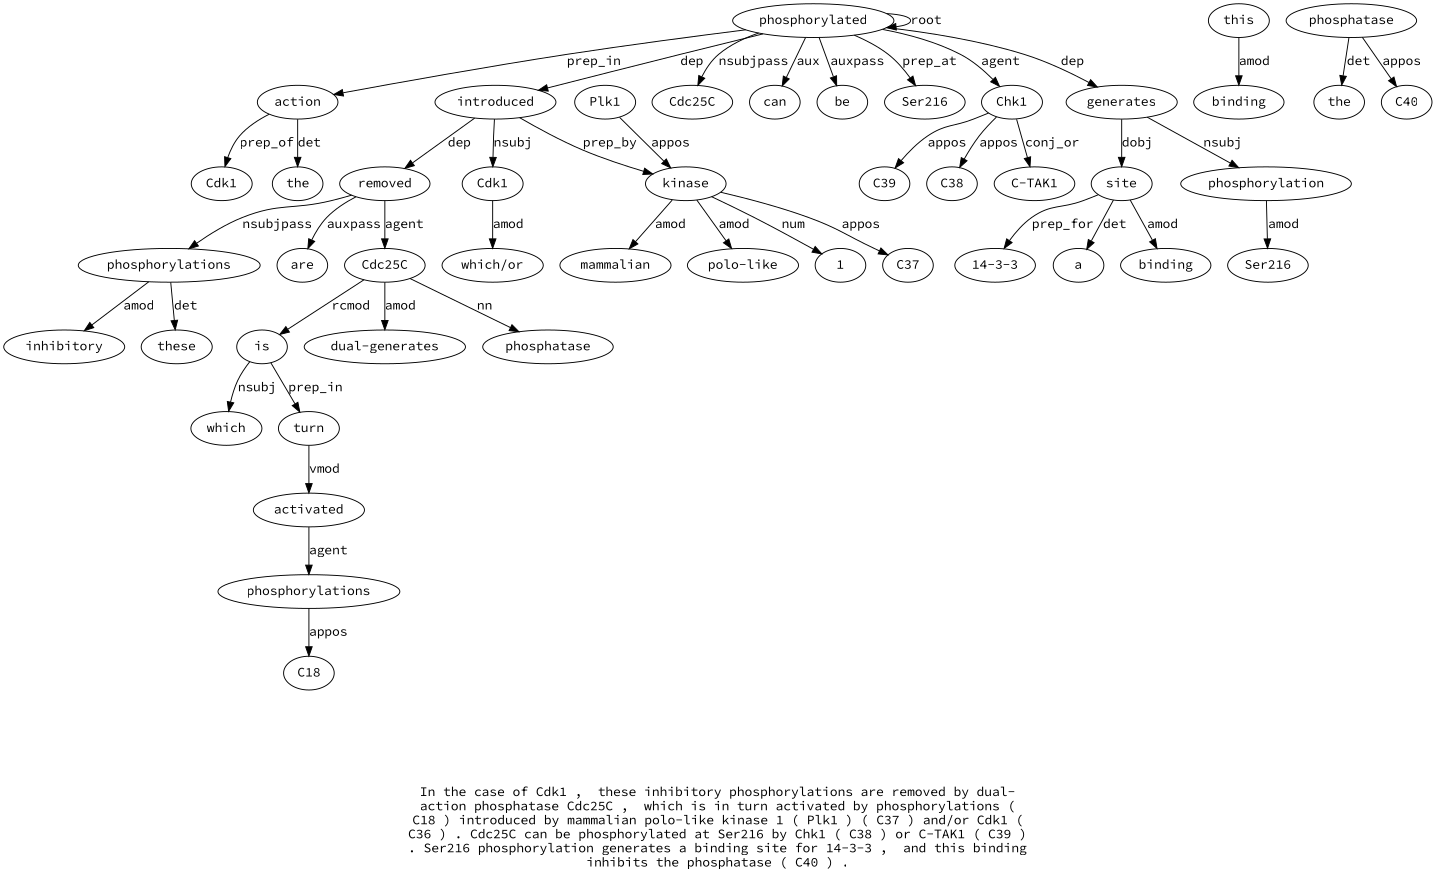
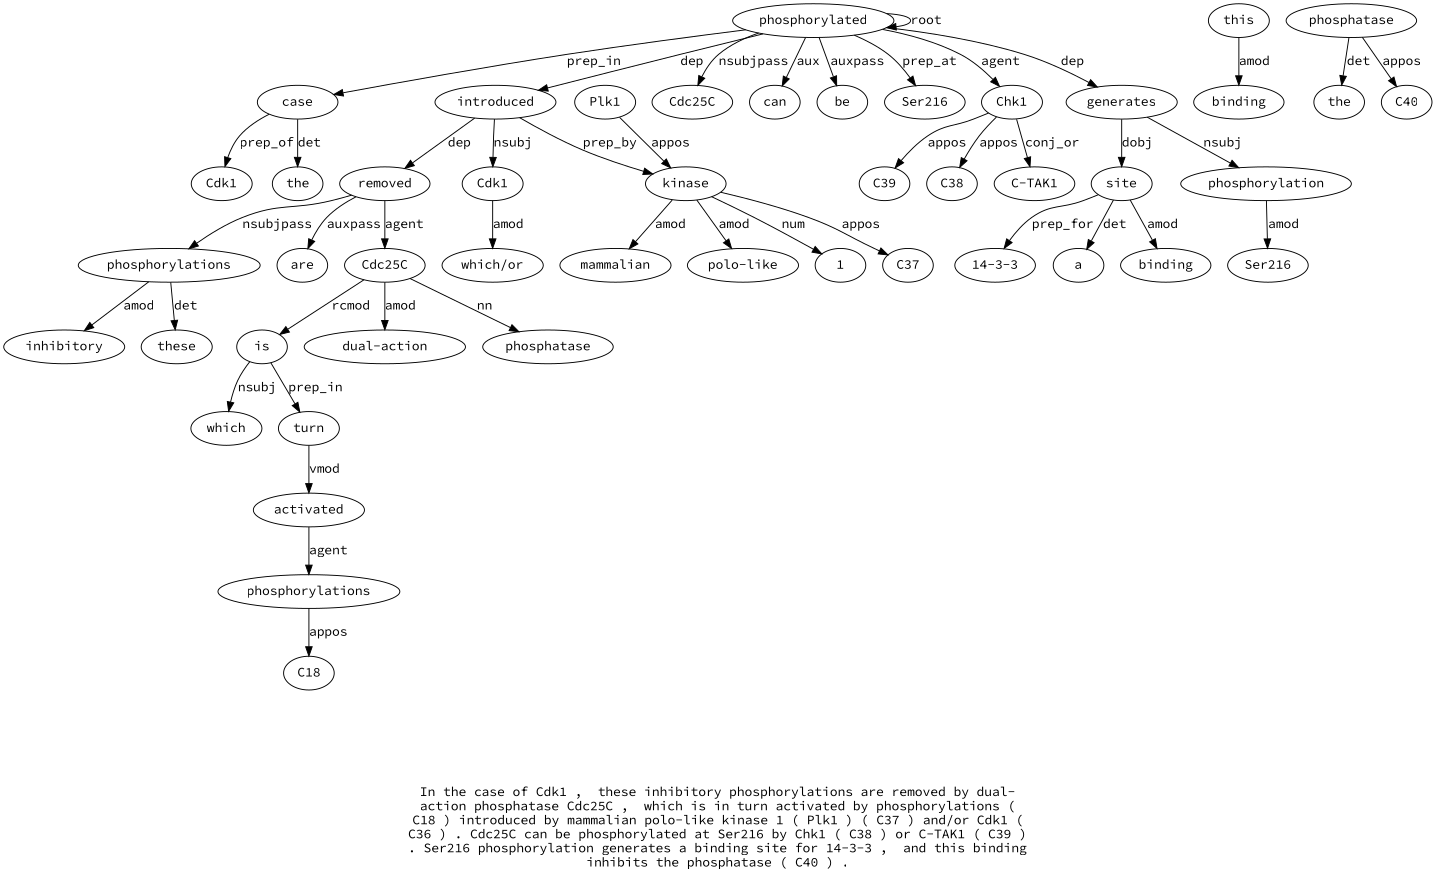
node "action": label "action" -> "case"
node "dual-generates": label "dual-generates" -> "dual-action"
